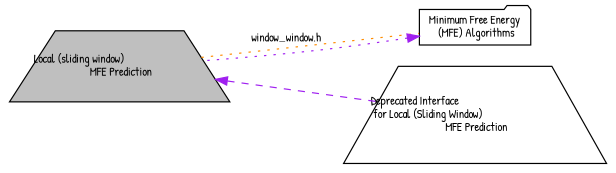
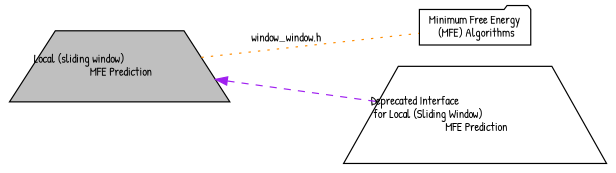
edge "Local (sliding window) MFE Prediction" -> "Minimum Free Energy (MFE) Algorithms": removed
